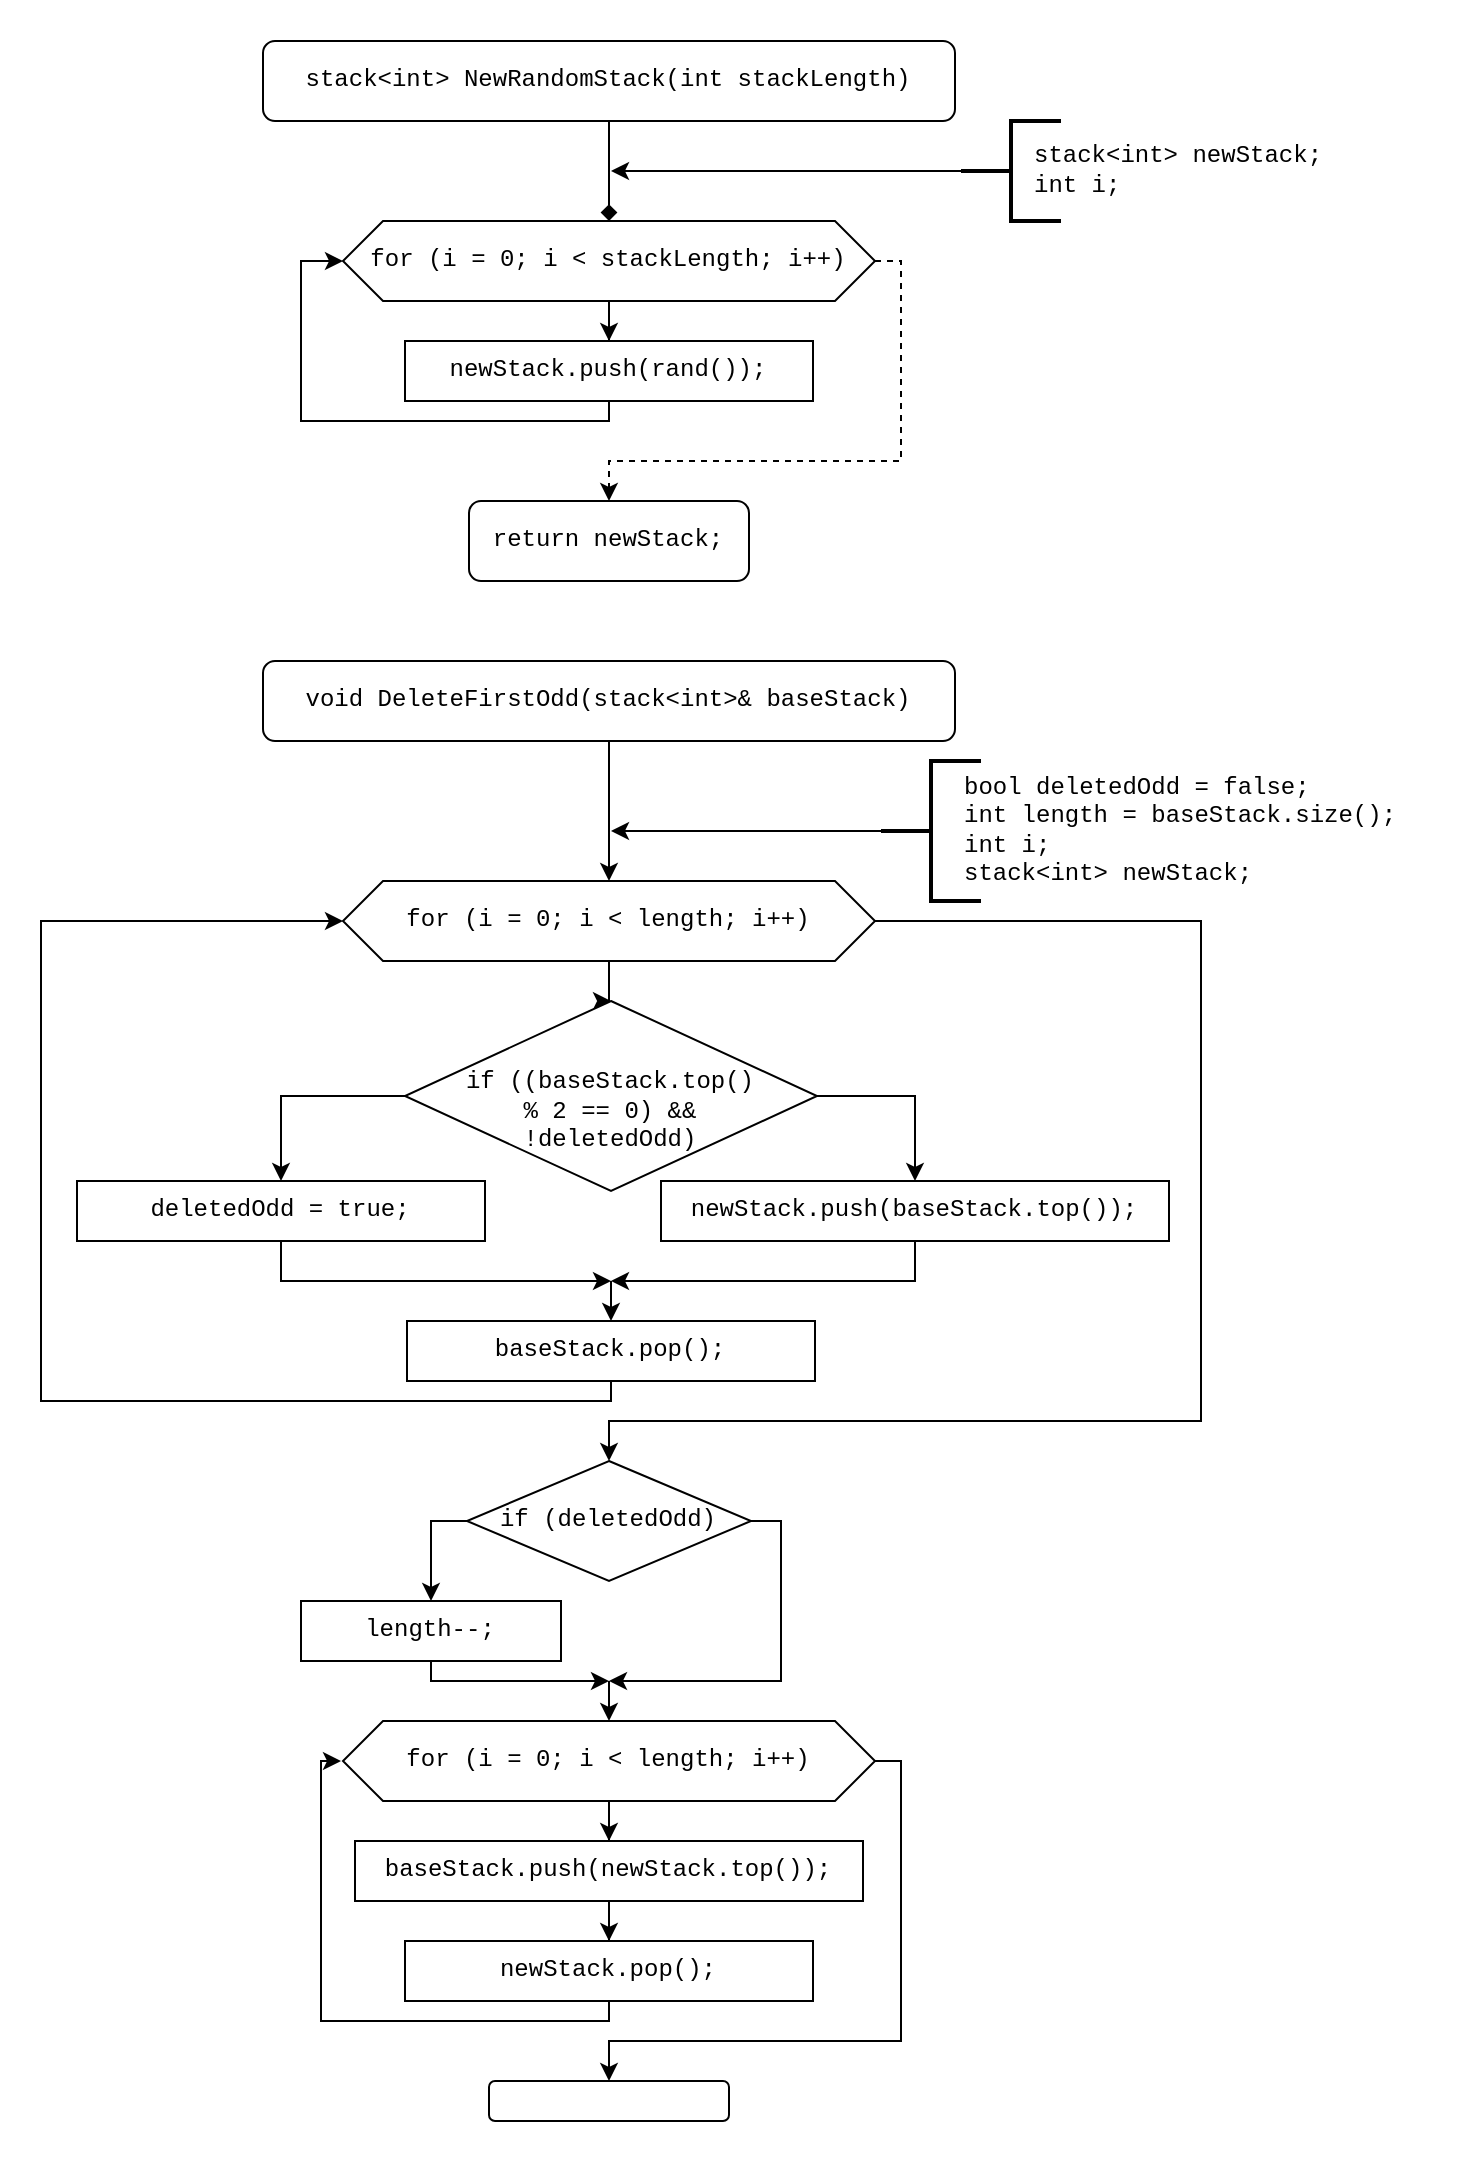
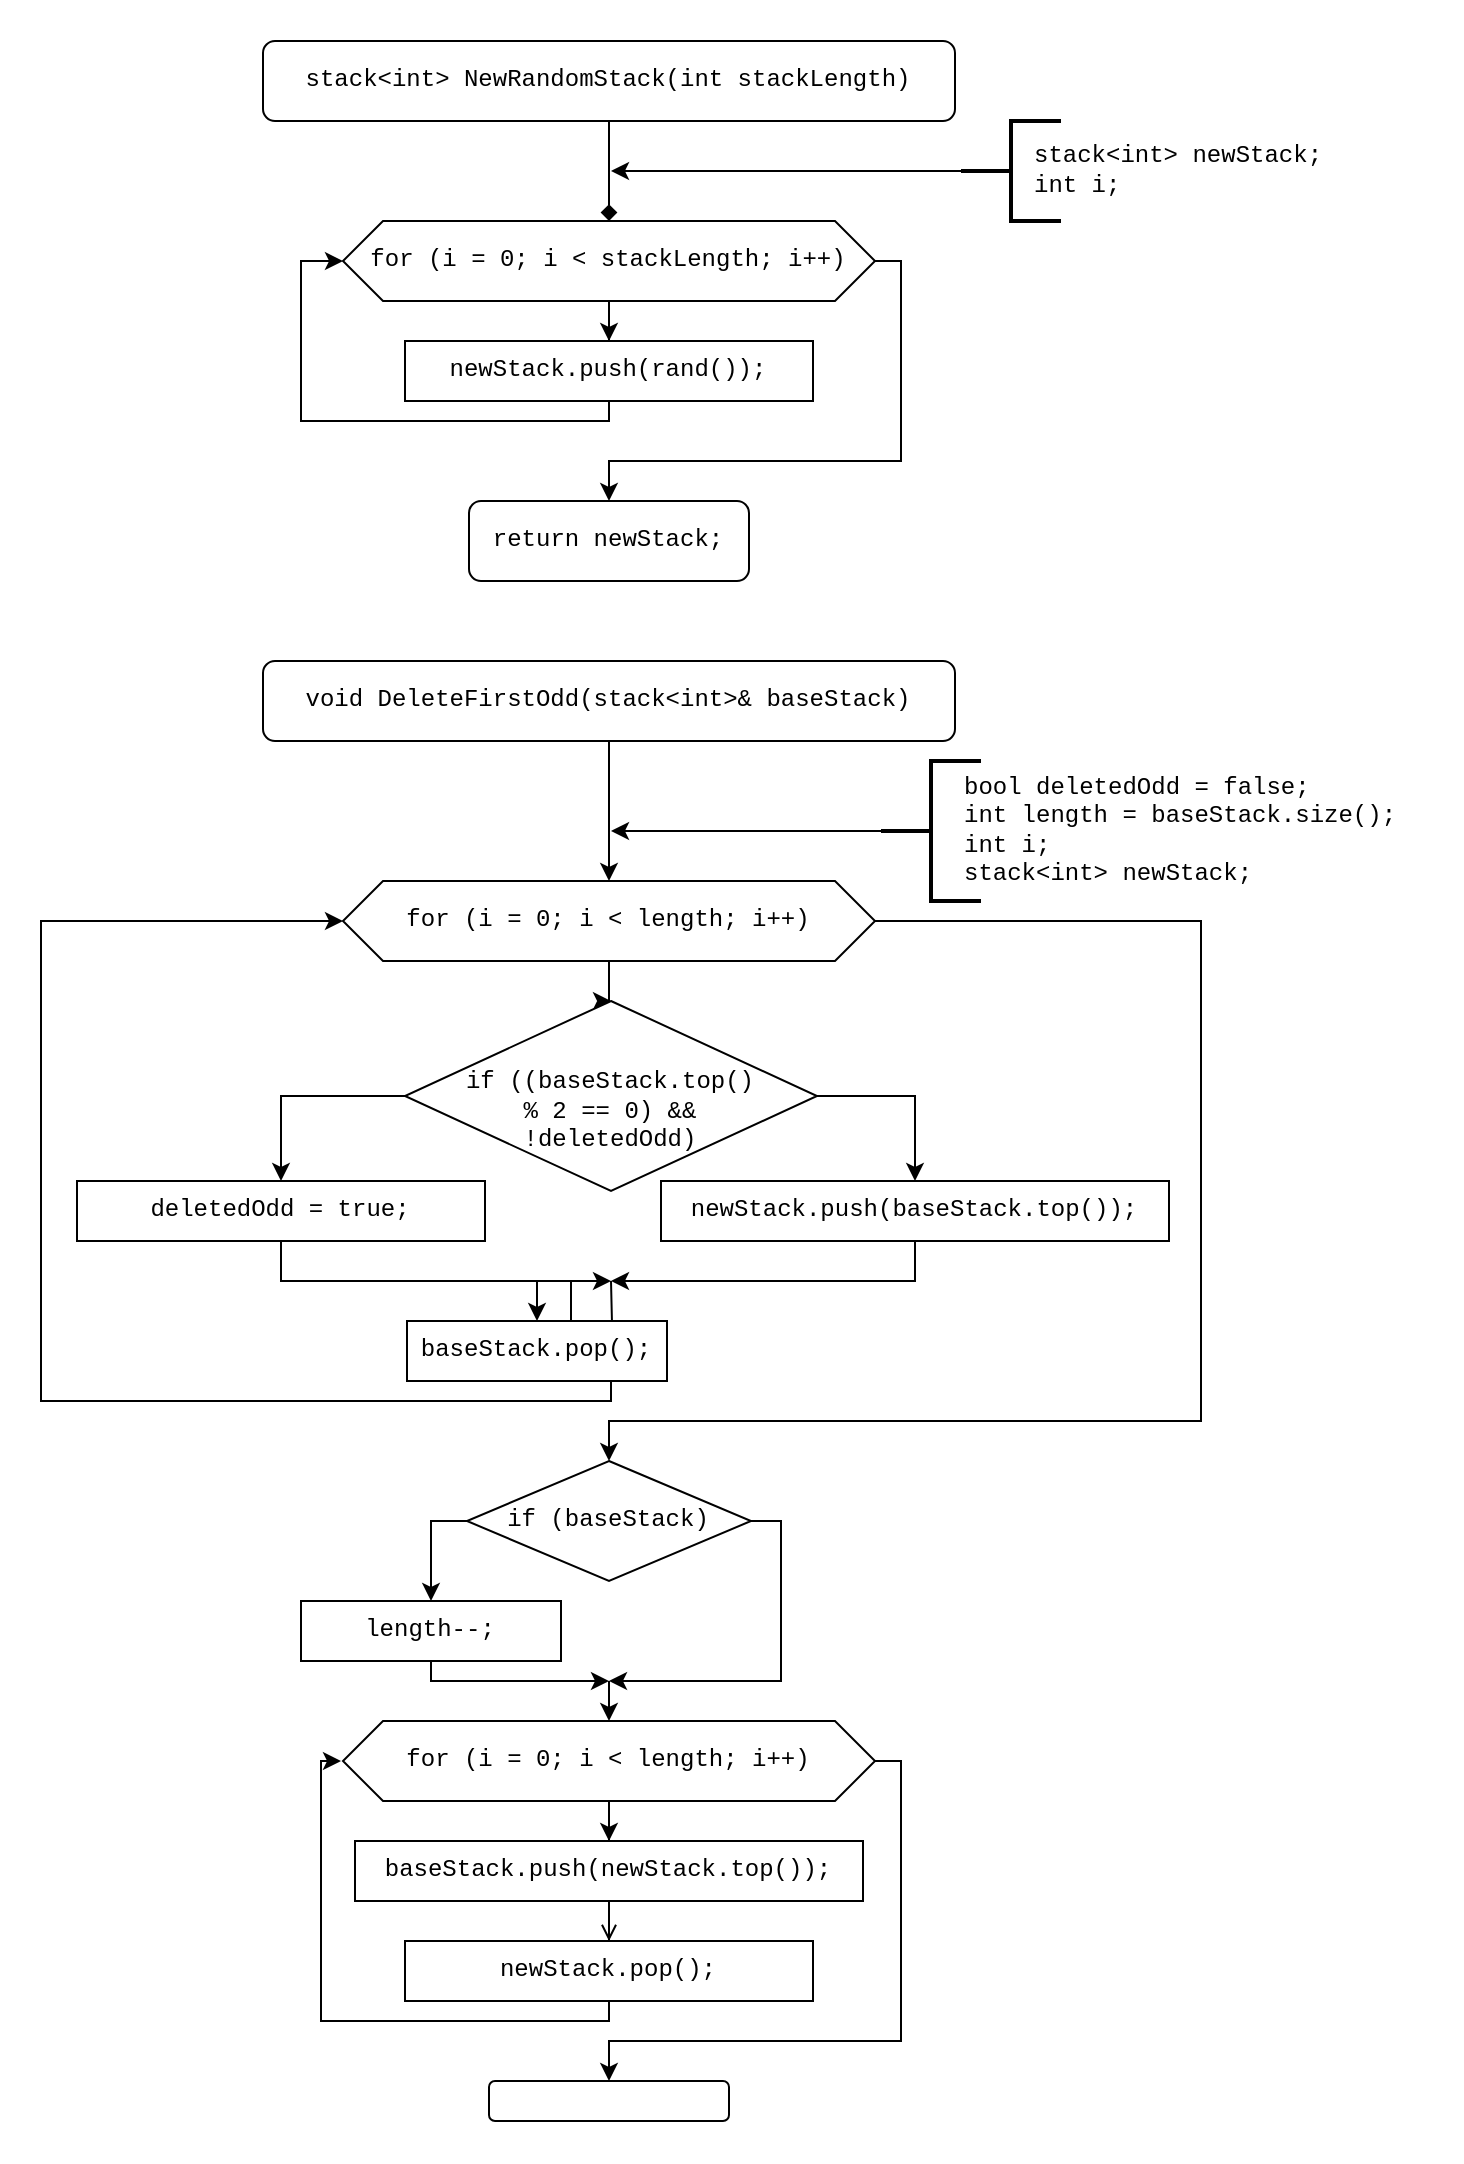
edge "for (i = 0; i < stackLength; i++)" -> "return newStack;": style dashed -> solid
node "baseStack.pop();": size 408x60 -> 260x60
node "if (deletedOdd)": label "if (deletedOdd)" -> "if (baseStack)"
edge "baseStack.push(newStack.top());" -> "newStack.pop();": arrowhead classic -> open
